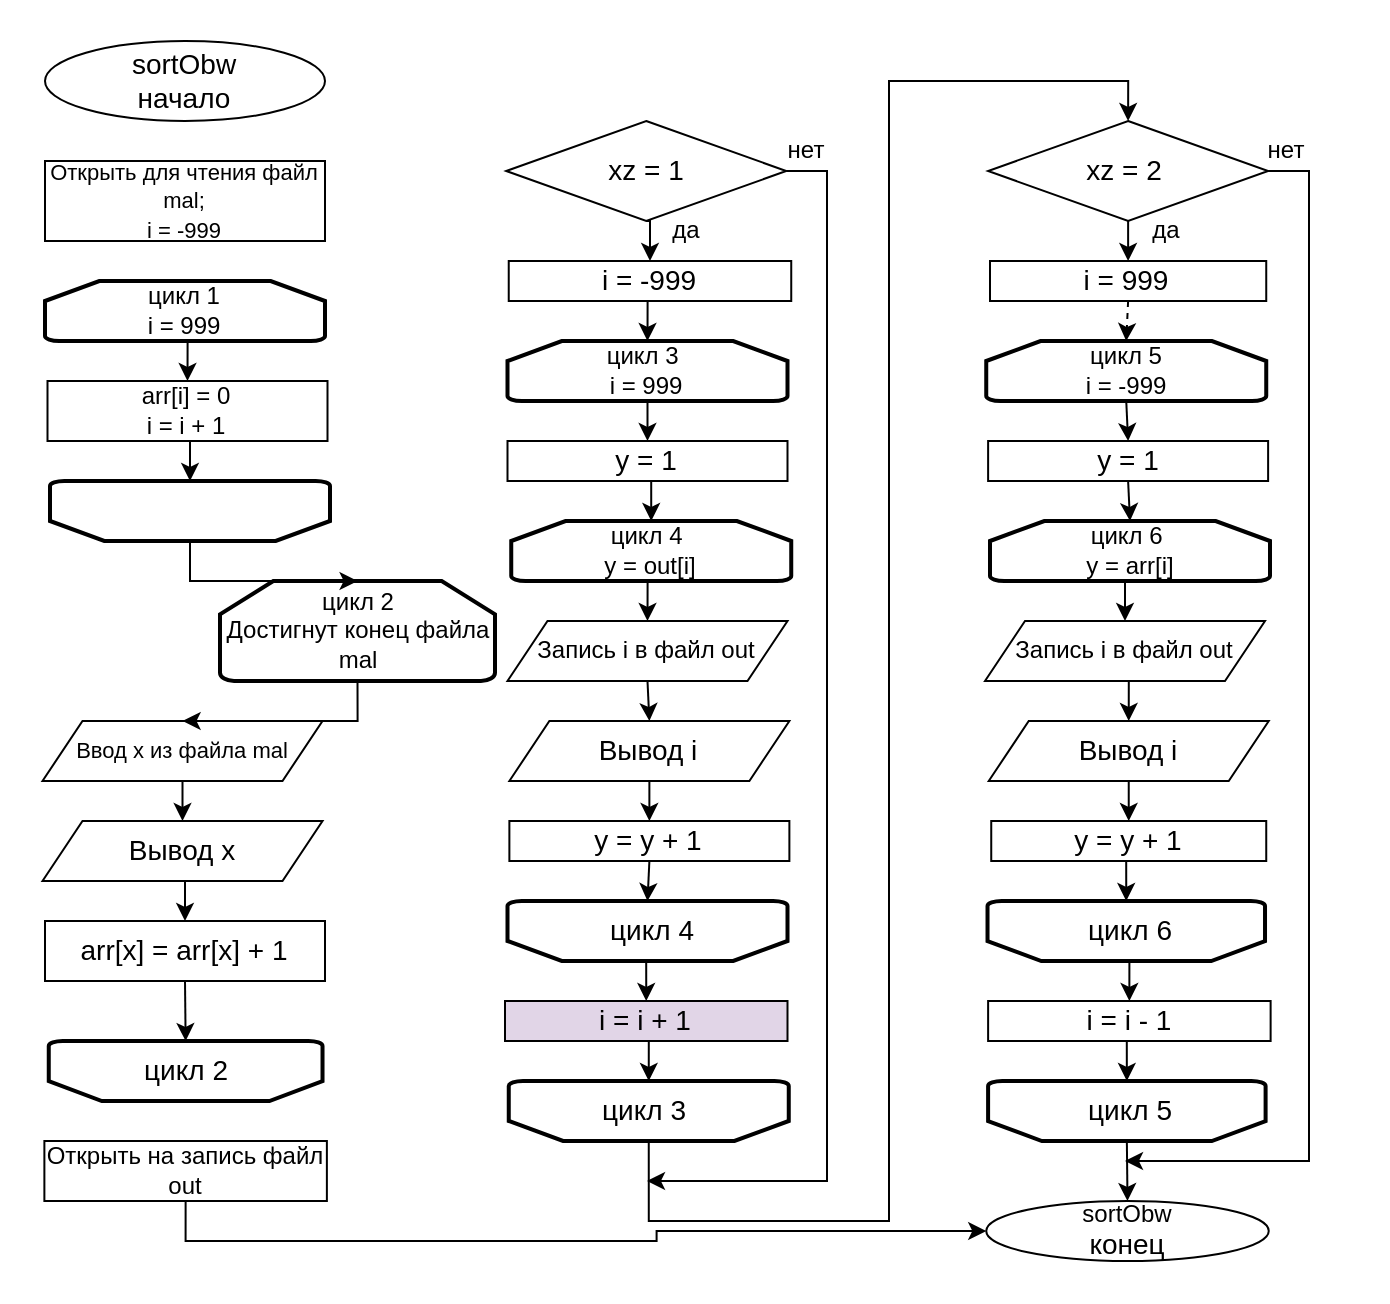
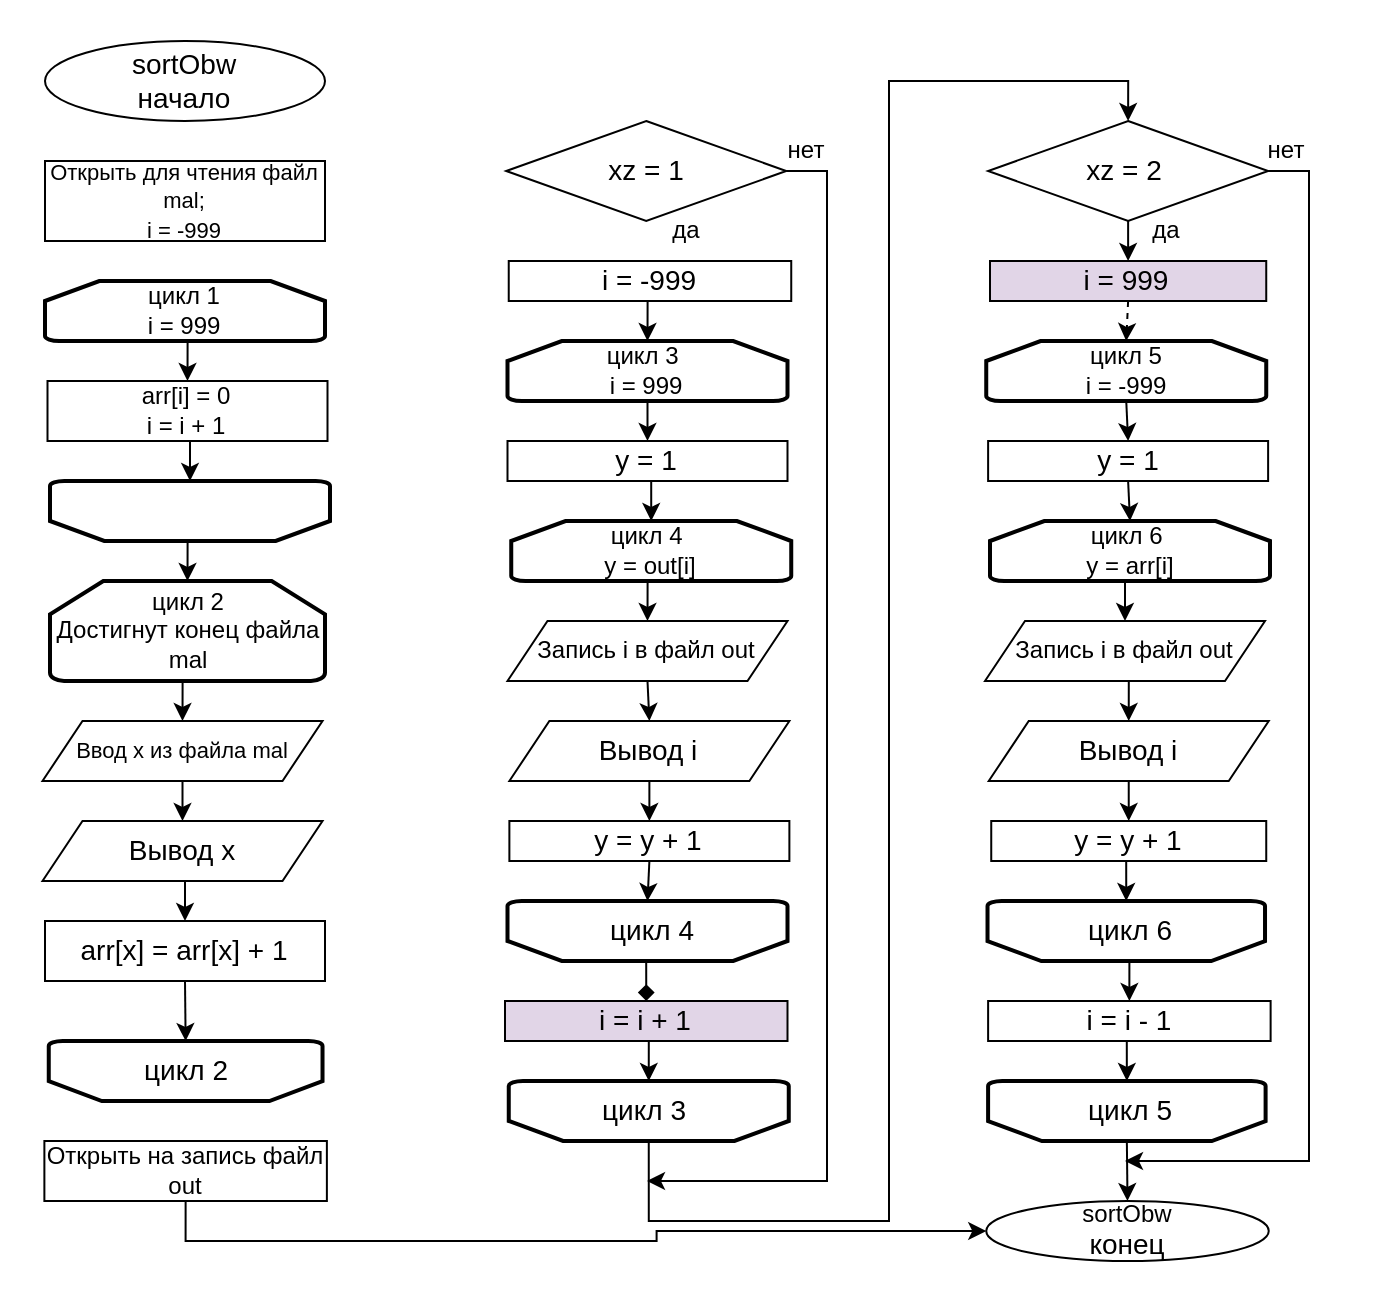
edge "xz = 1" -> "i = -999": removed
node "i = 999": fillcolor #ffffff -> #e1d5e7
node "цикл 2 Достигнут конец файла mal": moved (358, 631) -> (188, 631)
edge "цикл 4" -> "i = i + 1": arrowhead classic -> diamond
